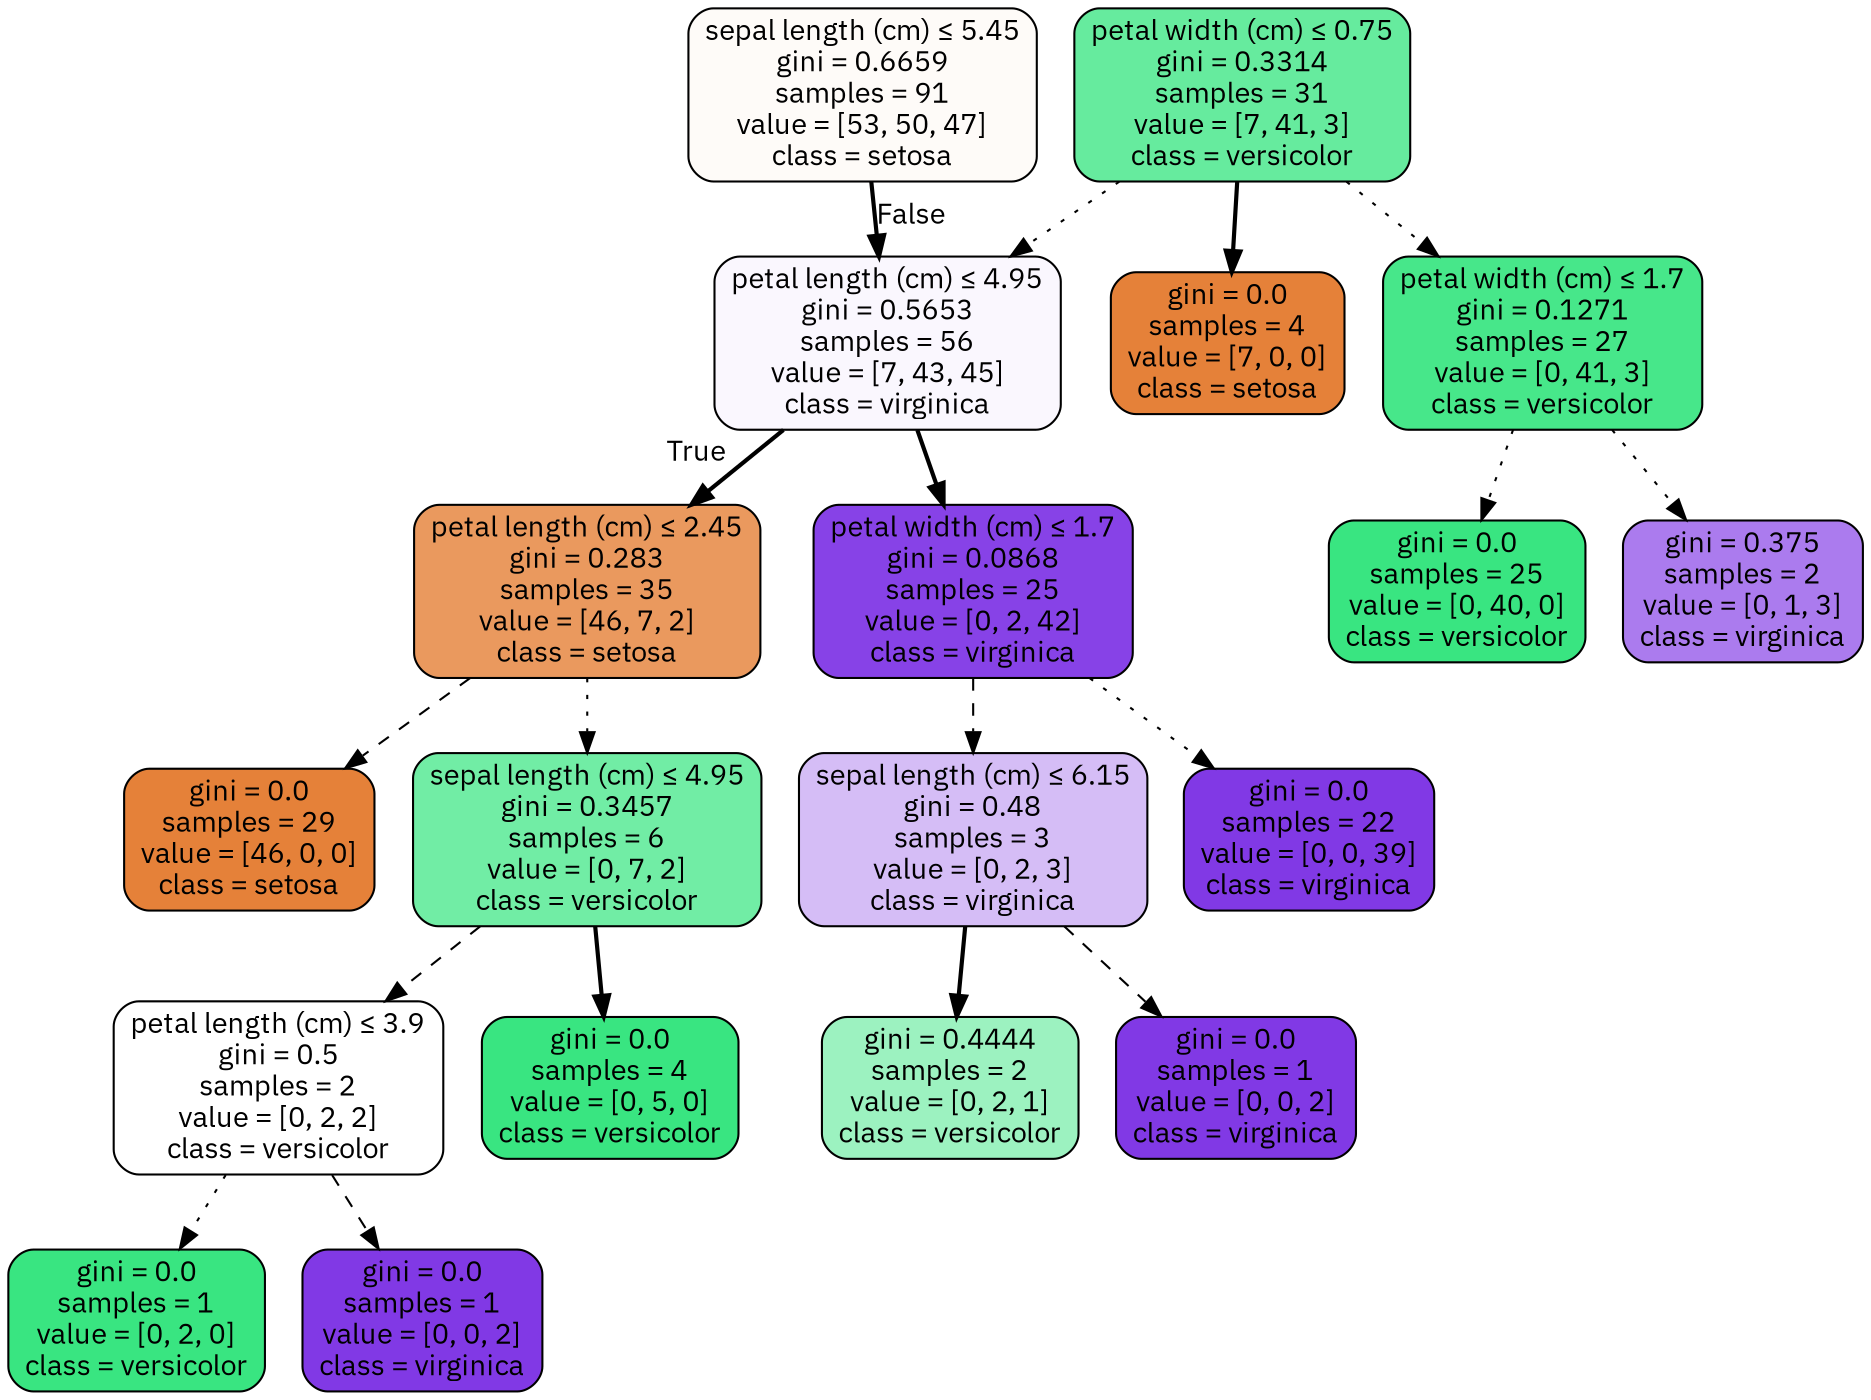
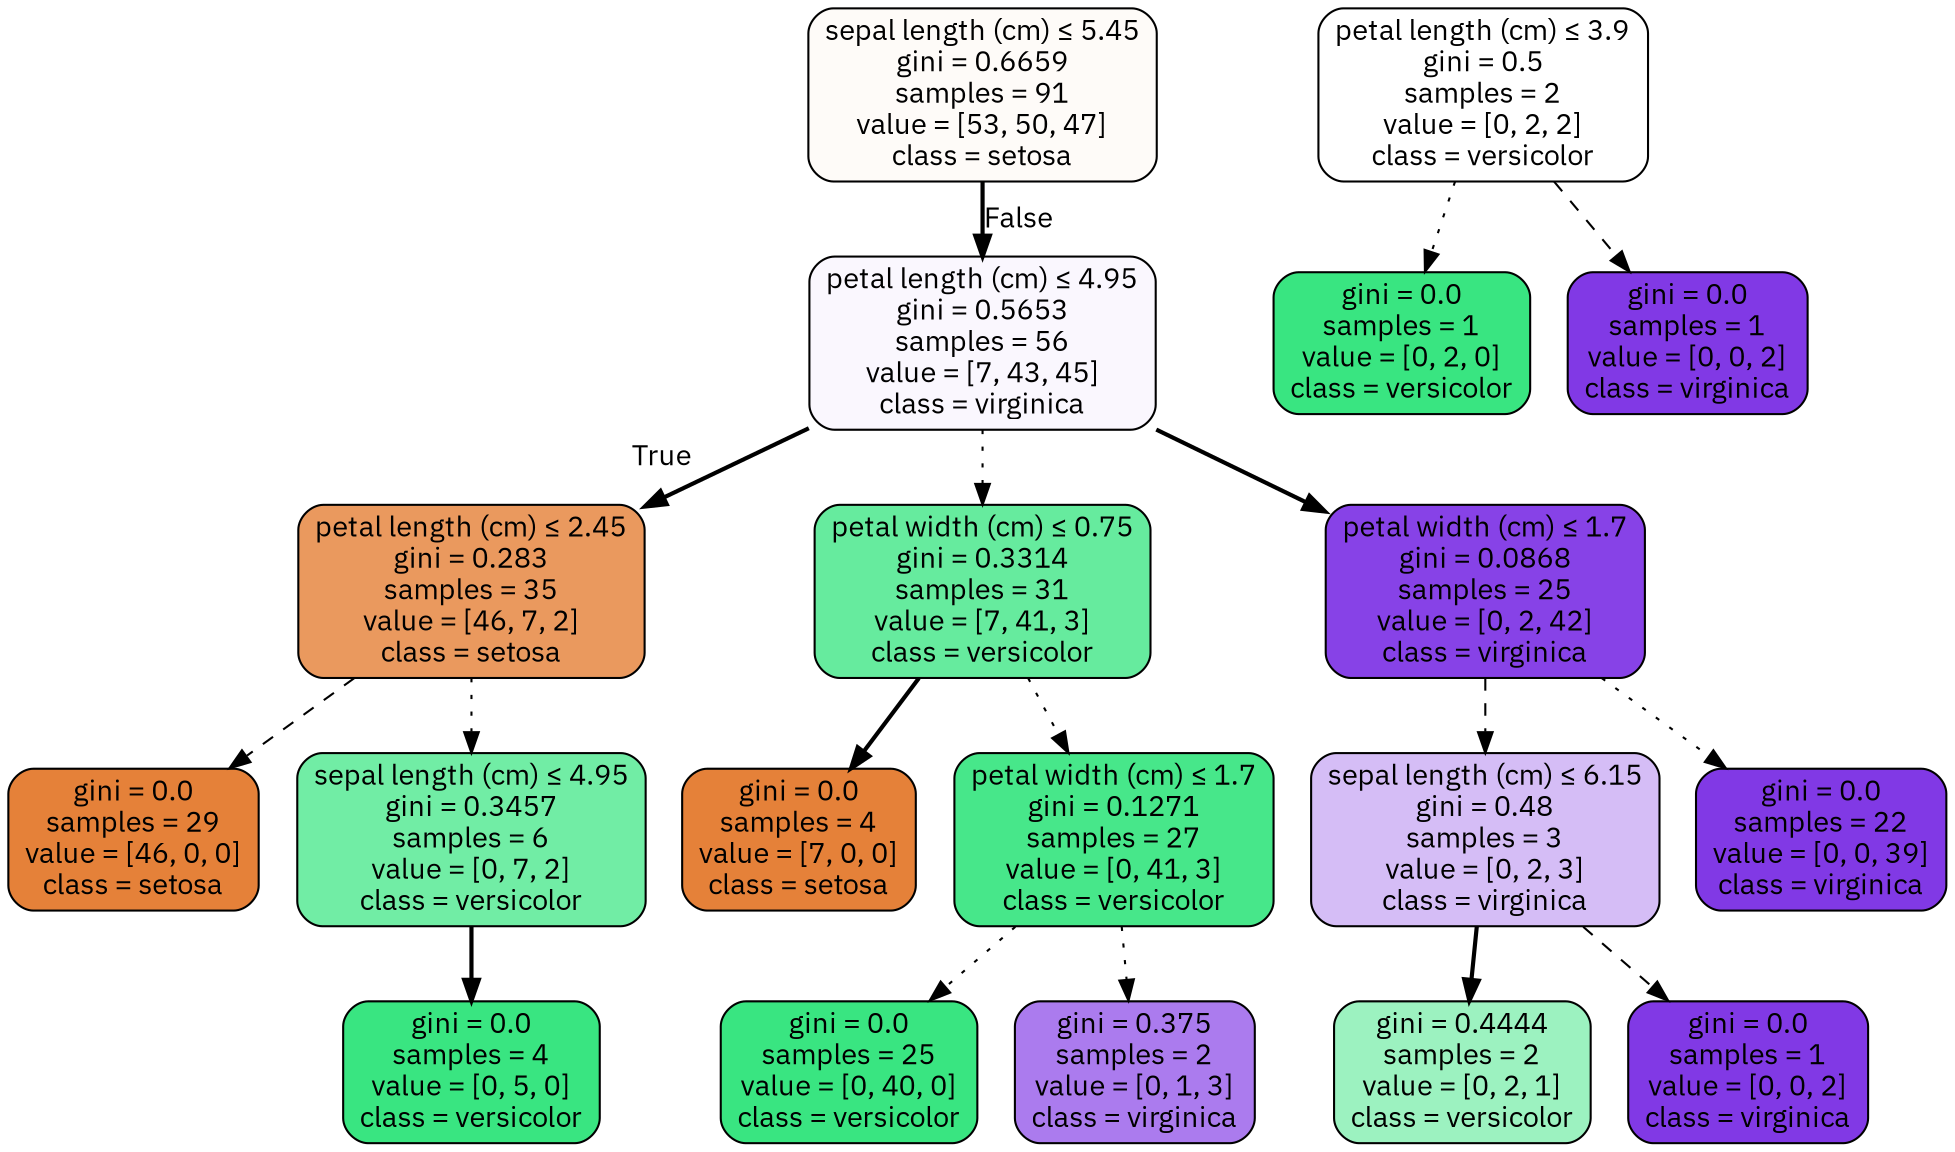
edge "petal width (cm) ≤ 0.75" -> "petal length (cm) ≤ 4.95": reversed
edge "sepal length (cm) ≤ 4.95" -> "petal length (cm) ≤ 3.9": removed
